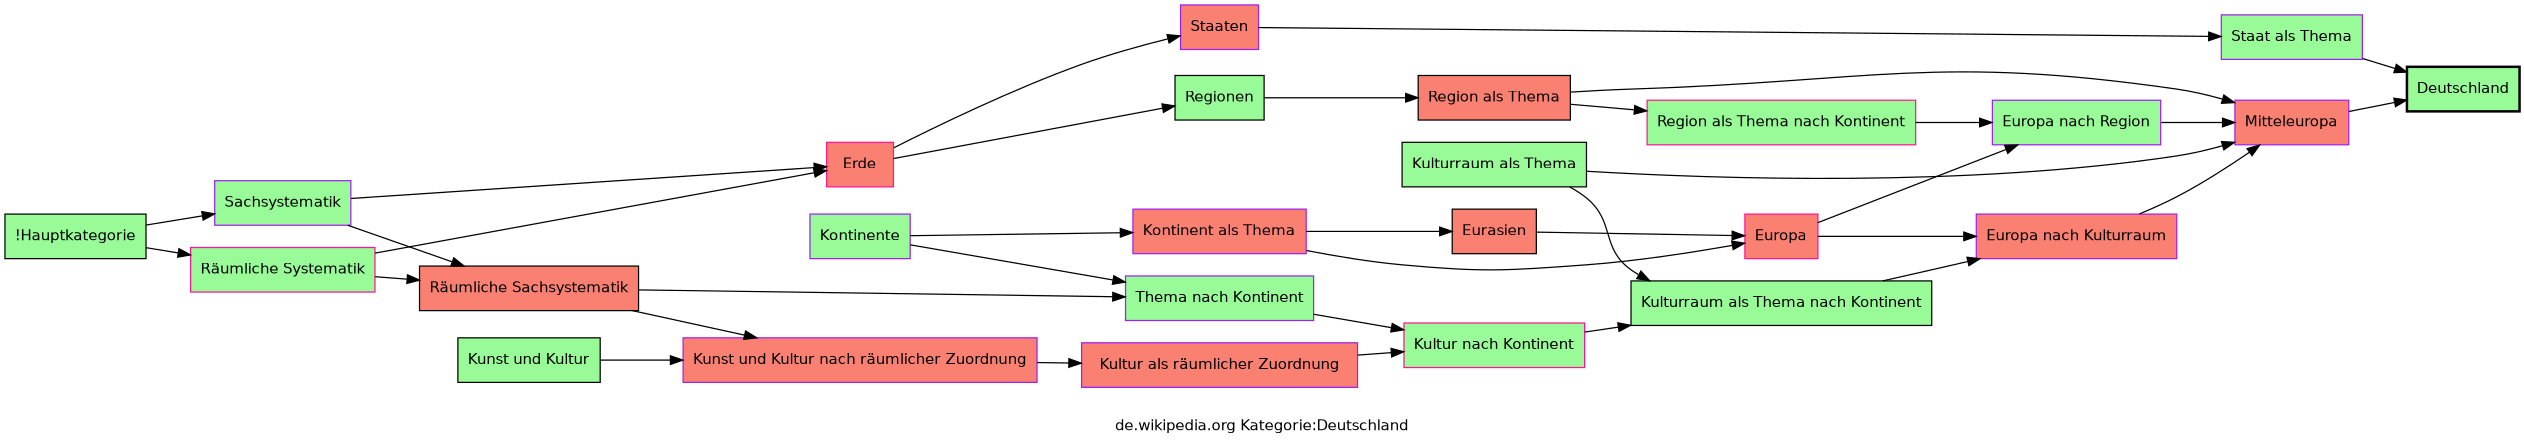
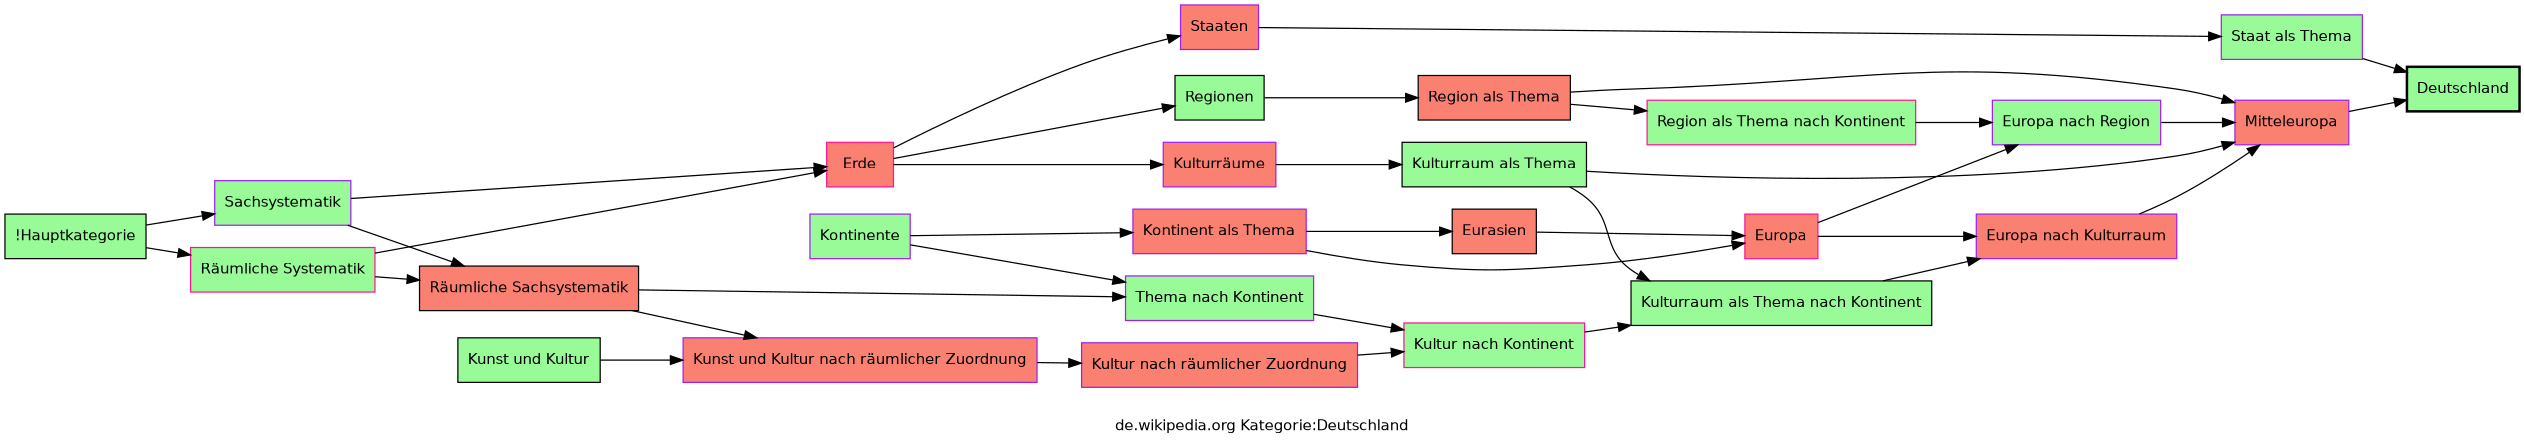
node "Kulturräume": added
node "Kultur als räumlicher Zuordnung": label "Kultur als räumlicher Zuordnung" -> "Kultur nach räumlicher Zuordnung"
